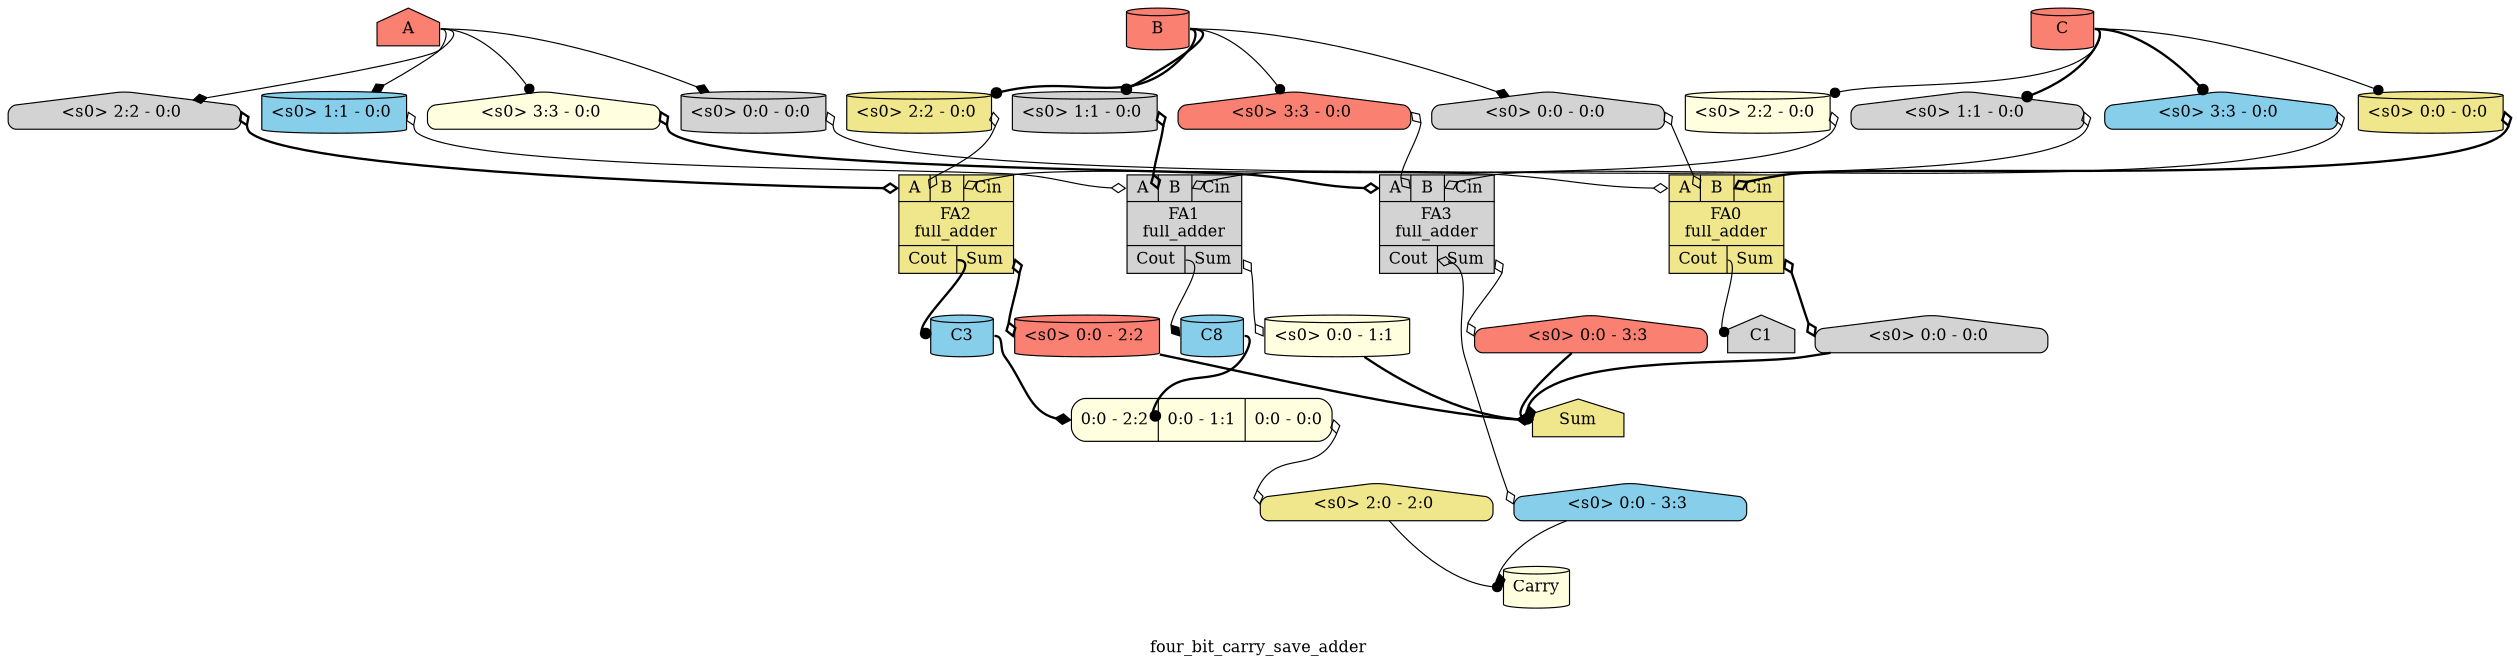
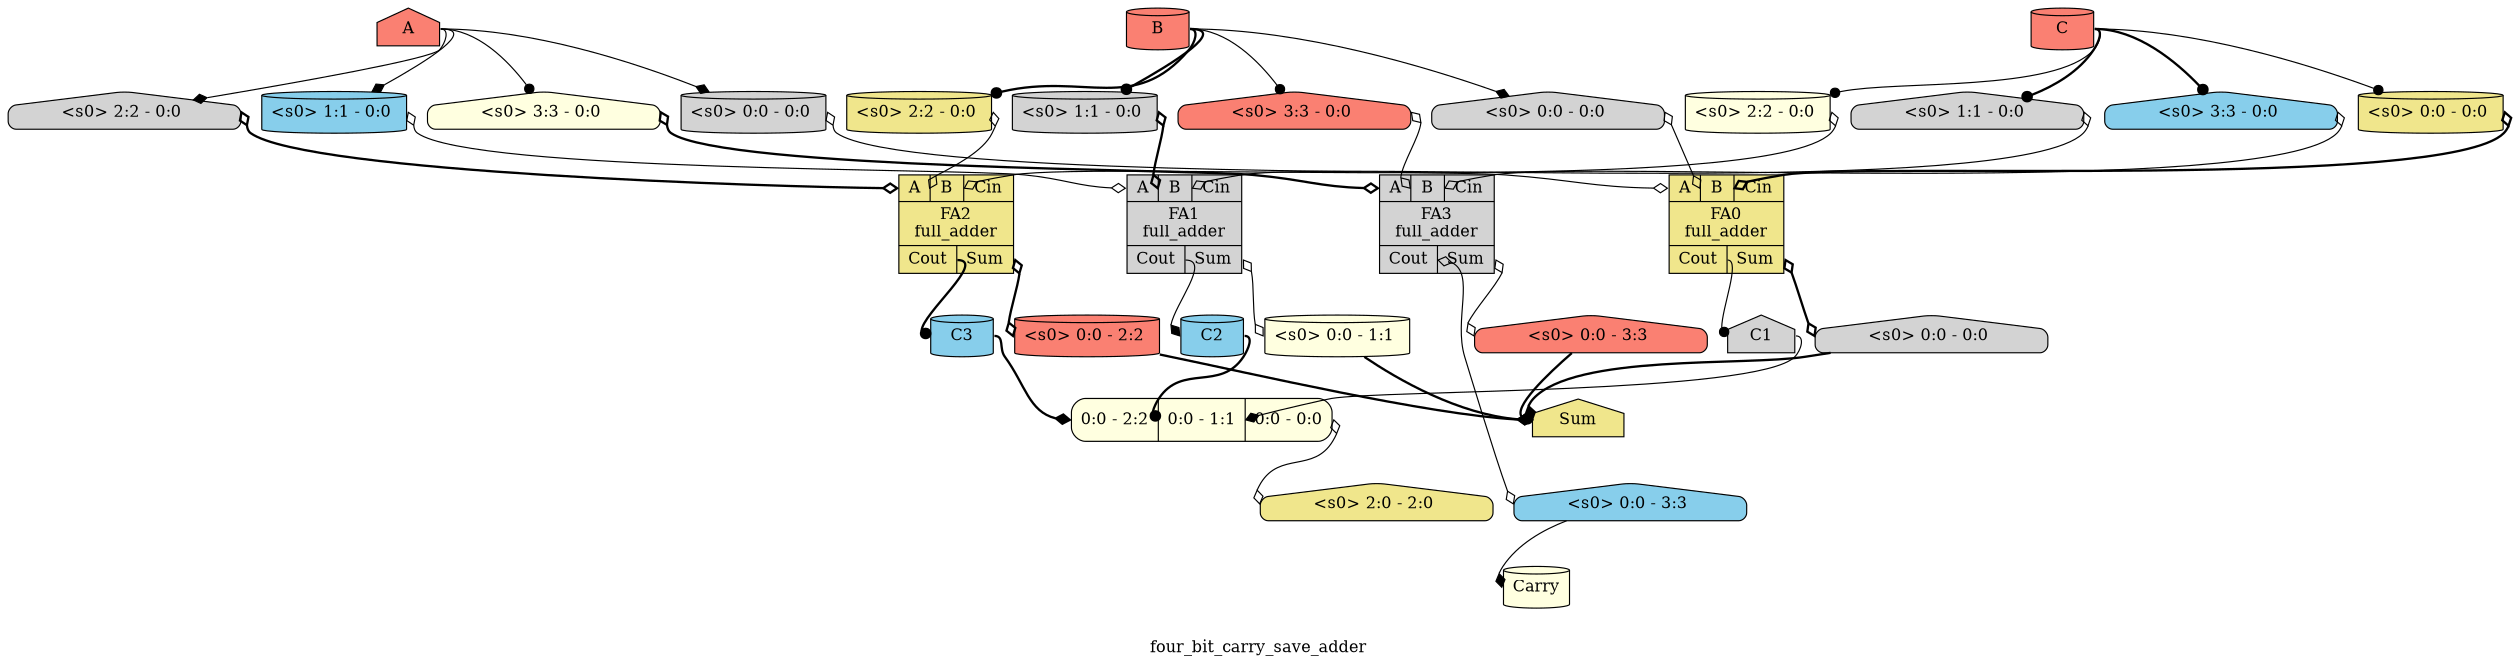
node "C8": label "C8" -> "C2"
edge "C1" -> "0:0 - 2:2": added
edge "<s0> 2:0 - 2:0" -> "Carry": removed
